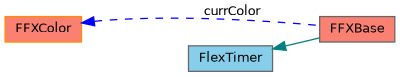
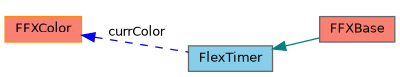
edge "FFXBase" -> "FFXColor": now "FlexTimer" -> "FFXColor"
